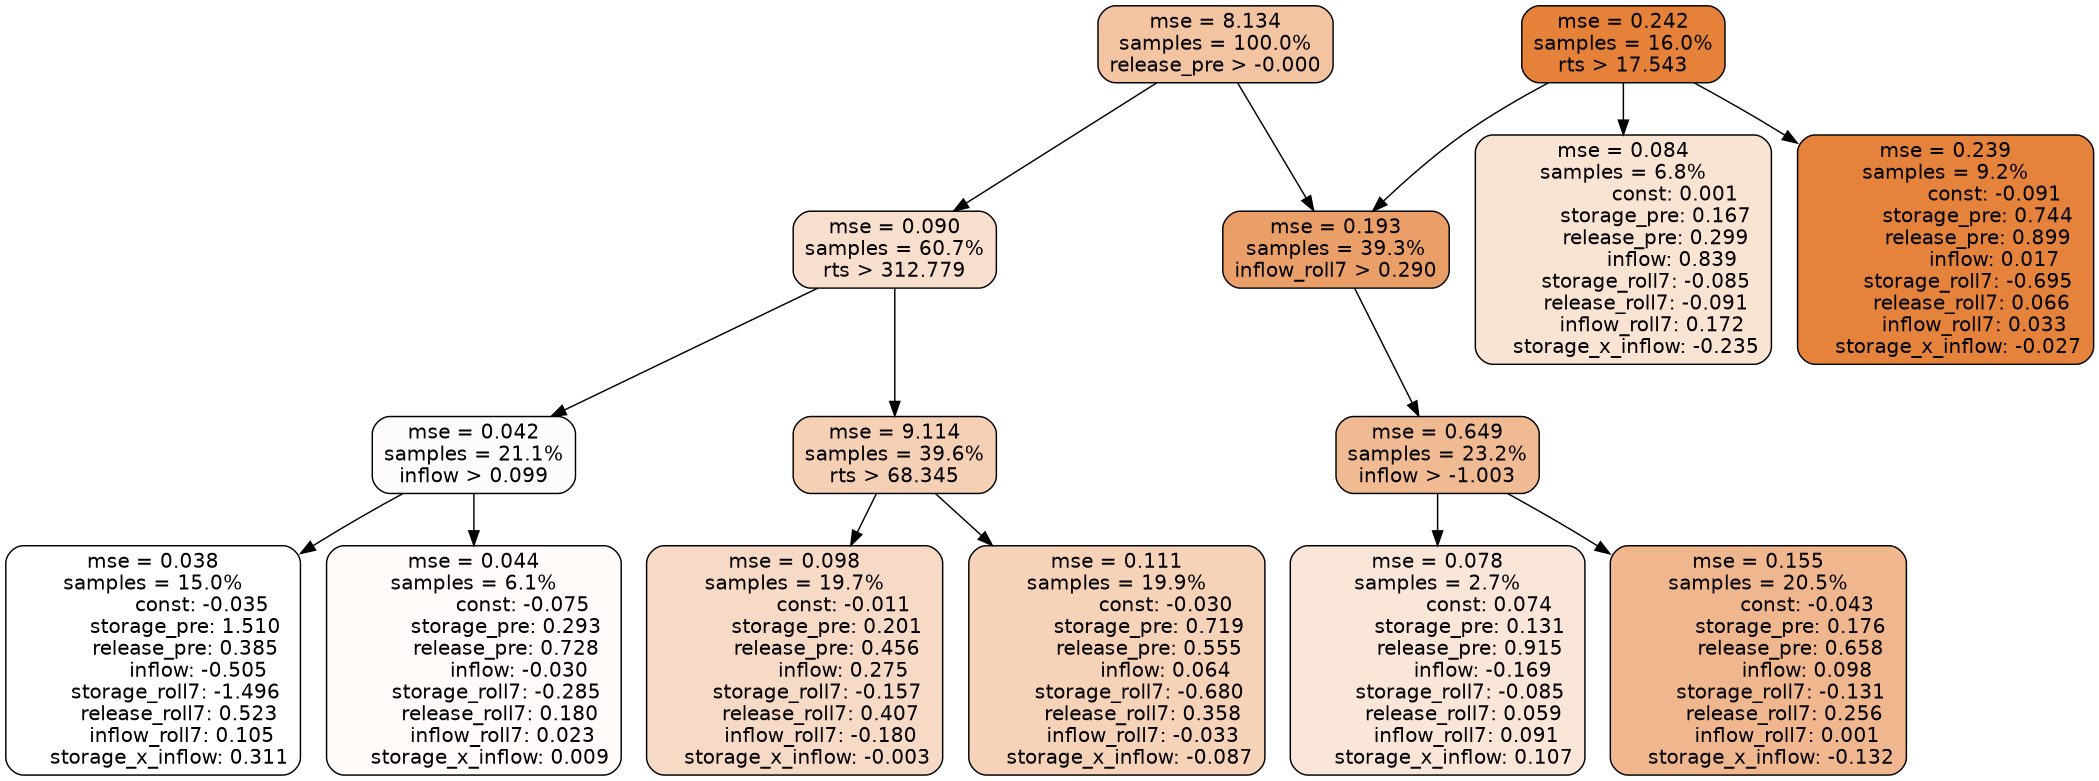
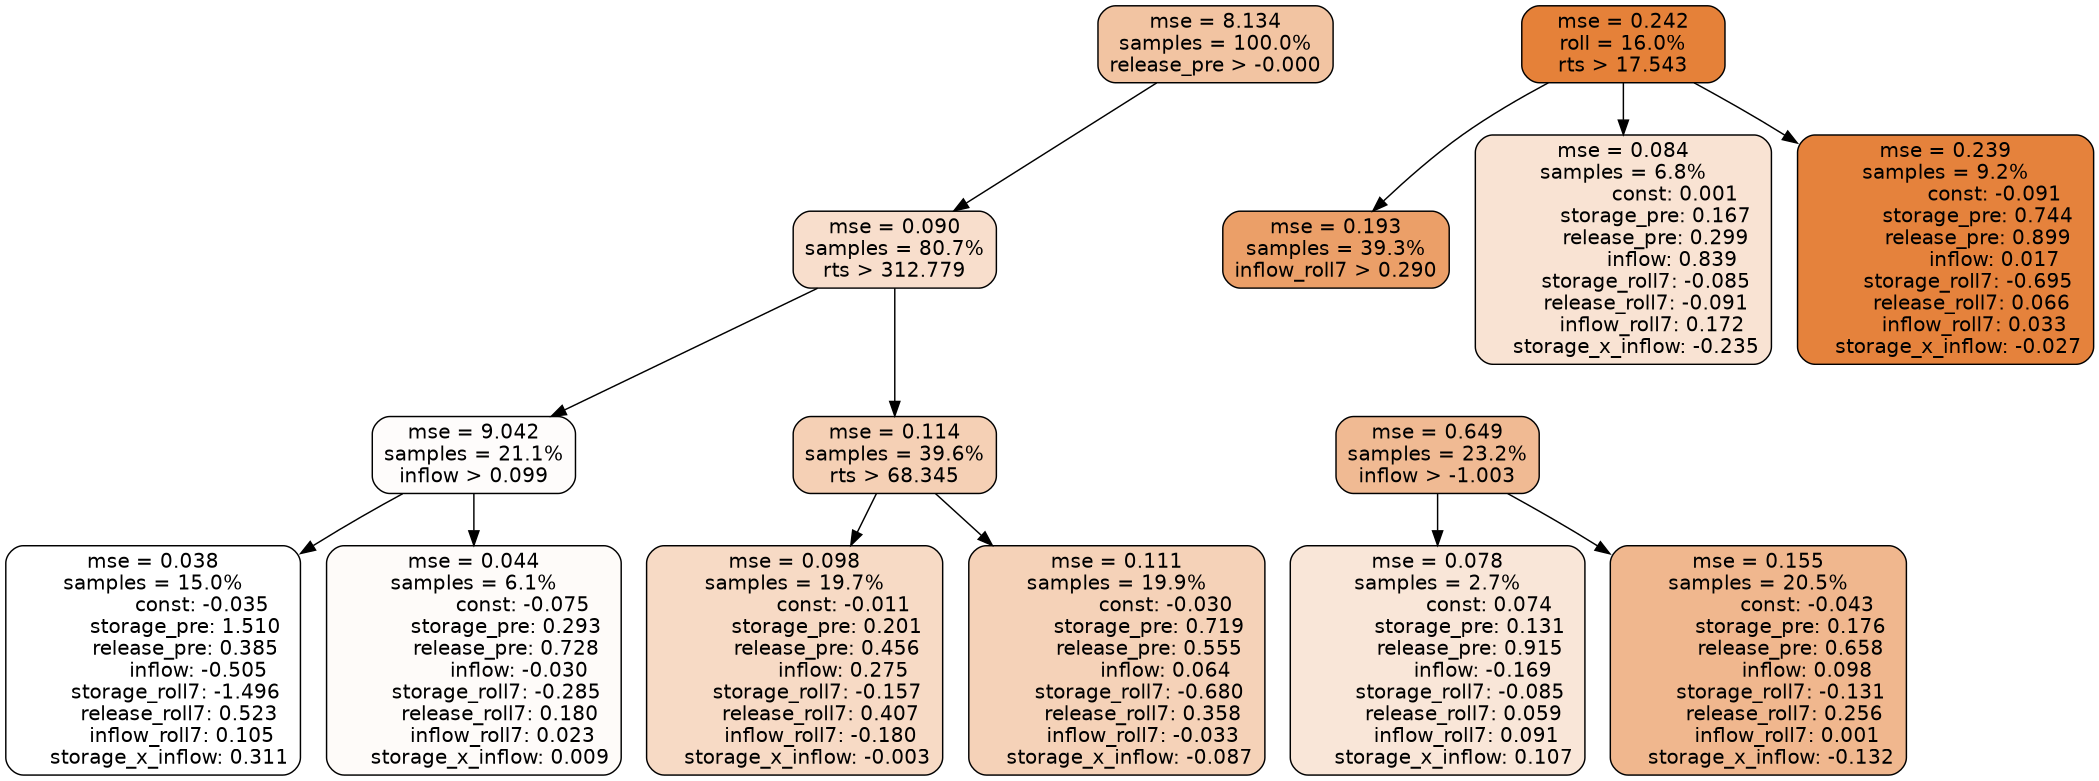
node "mse = 0.242 samples = 16.0% rts > 17.543": label "mse = 0.242 samples = 16.0% rts > 17.543" -> "mse = 0.242 roll = 16.0% rts > 17.543"
edge "mse = 8.134 samples = 100.0% release_pre > -0.000" -> "mse = 0.193 samples = 39.3% inflow_roll7 > 0.290": removed
node "mse = 0.090 samples = 60.7% rts > 312.779": label "mse = 0.090 samples = 60.7% rts > 312.779" -> "mse = 0.090 samples = 80.7% rts > 312.779"
edge "mse = 0.193 samples = 39.3% inflow_roll7 > 0.290" -> "mse = 0.649 samples = 23.2% inflow > -1.003": removed
node "mse = 0.042 samples = 21.1% inflow > 0.099": label "mse = 0.042 samples = 21.1% inflow > 0.099" -> "mse = 9.042 samples = 21.1% inflow > 0.099"
node "mse = 9.114 samples = 39.6% rts > 68.345": label "mse = 9.114 samples = 39.6% rts > 68.345" -> "mse = 0.114 samples = 39.6% rts > 68.345"
